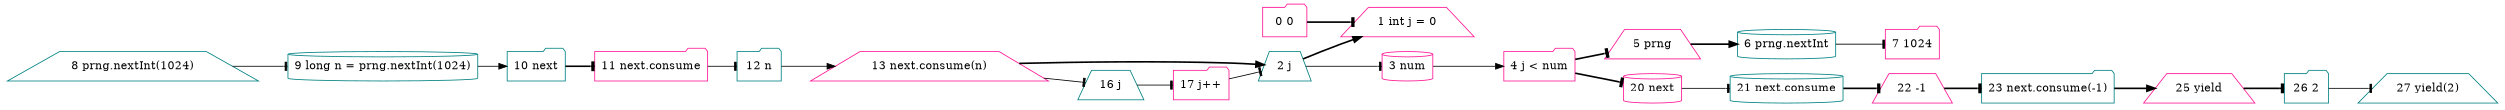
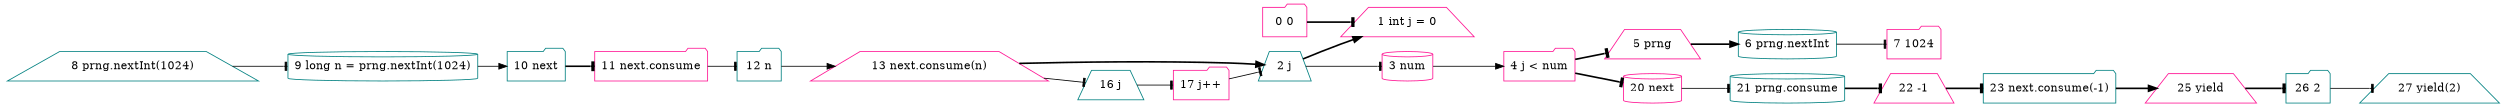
node "21 next.consume": label "21 next.consume" -> "21 prng.consume"
